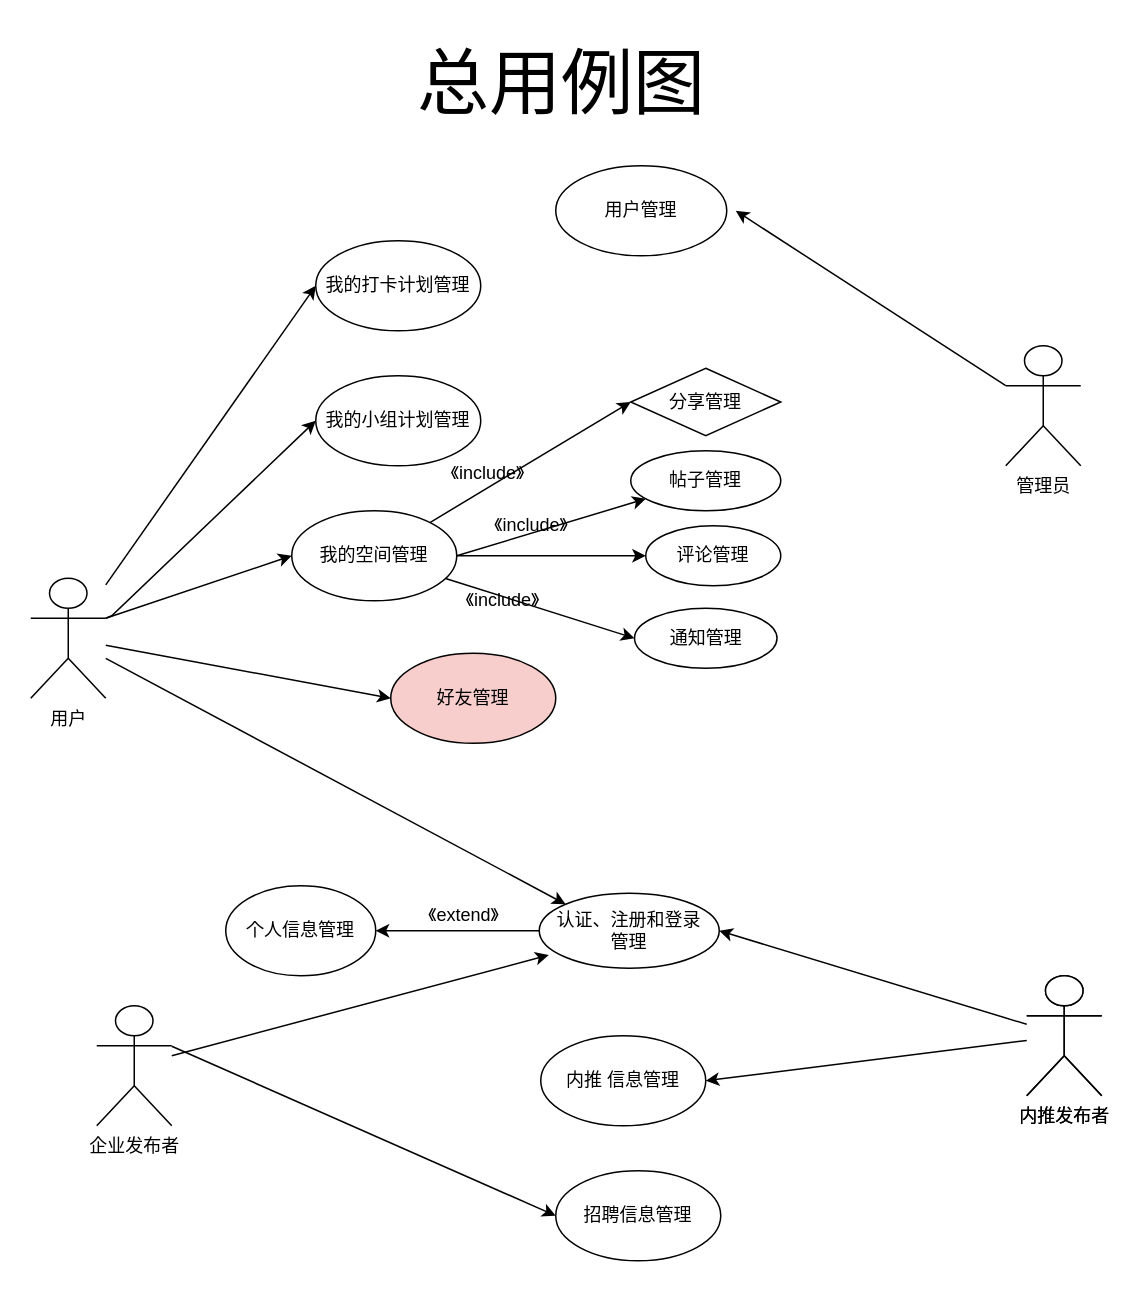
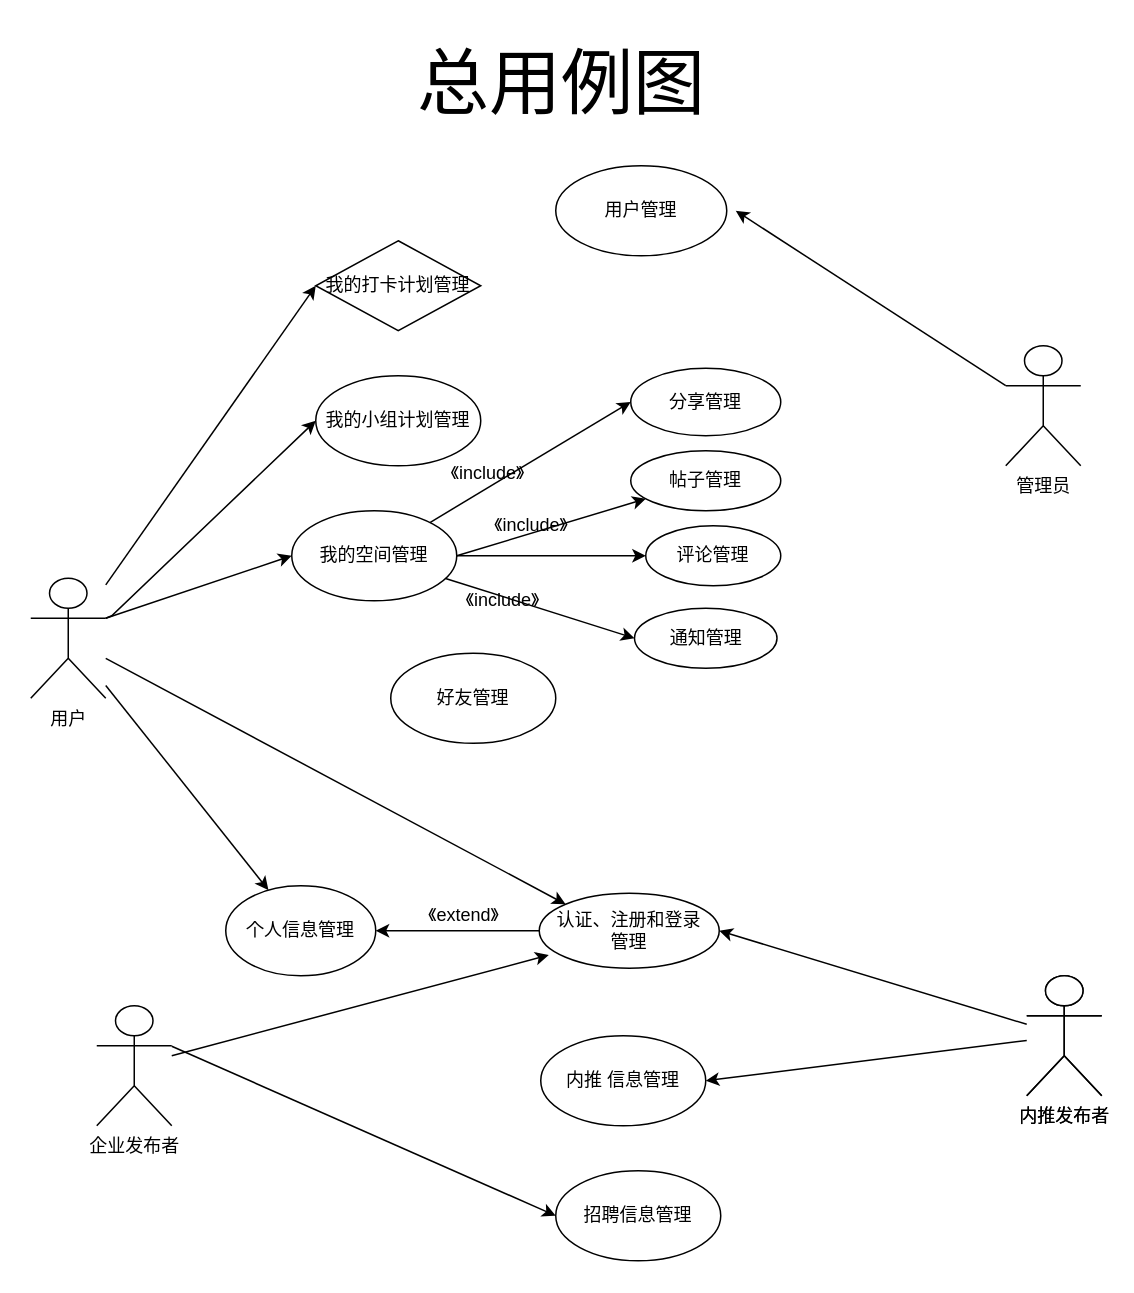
node "我的打卡计划管理": shape ellipse -> diamond
node "分享管理": shape diamond -> ellipse
edge "用户" -> "好友管理": now "用户" -> "个人信息管理"
node "好友管理": fillcolor #f8cecc -> #ffffff
